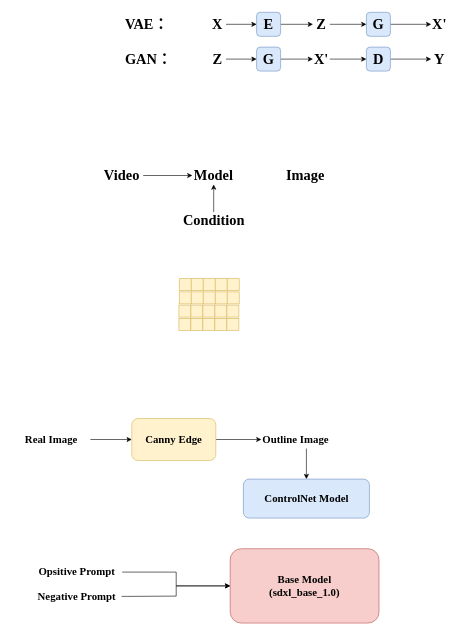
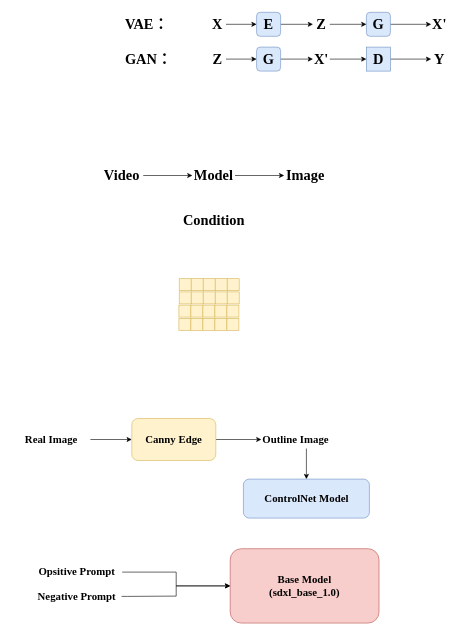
node "D": shape rounded rectangle -> rectangle
edge "Model" -> "Image": added
edge "Condition" -> "Model": removed
